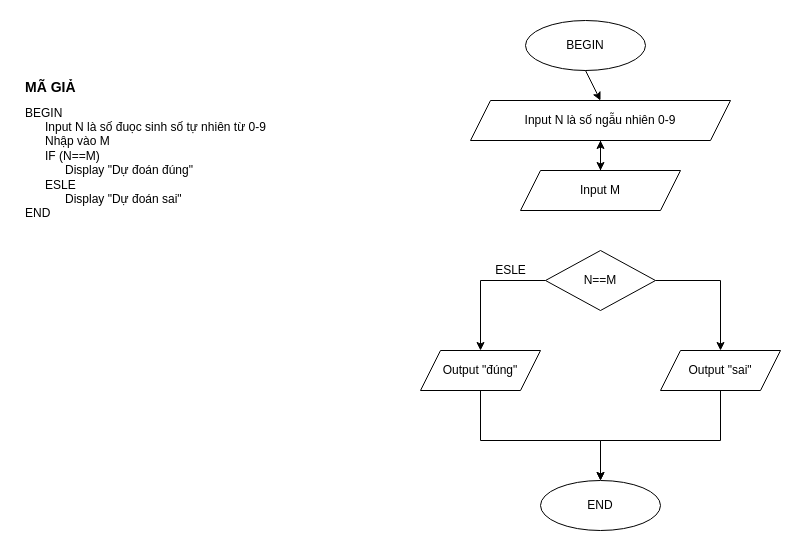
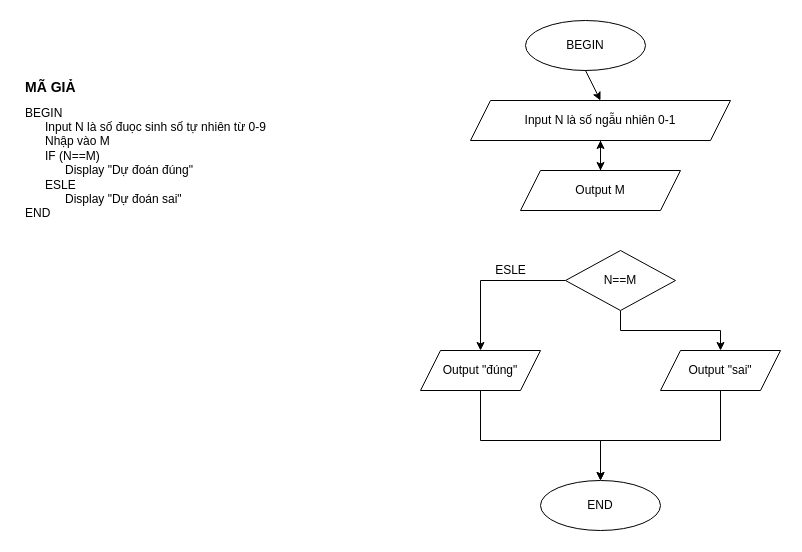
node "Input N là số ngẫu nhiên 0-9": label "Input N là số ngẫu nhiên 0-9" -> "Input N là số ngẫu nhiên 0-1"
node "Input M": label "Input M" -> "Output M"
node "N==M": moved (601, 281) -> (621, 281)
